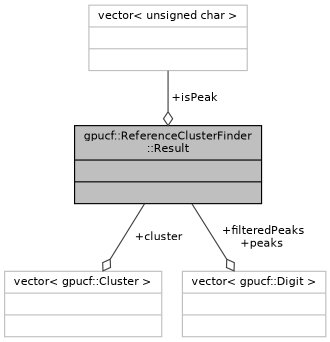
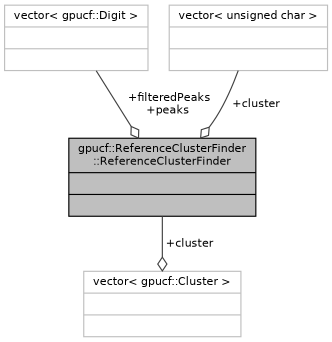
edge "vector< unsigned char >" -> "gpucf::ReferenceClusterFinder": label " +isPeak" -> " +cluster"
node "gpucf::ReferenceClusterFinder": text "::Result" -> "::ReferenceClusterFinder"
edge "gpucf::ReferenceClusterFinder" -> "vector< gpucf::Digit >": reversed
